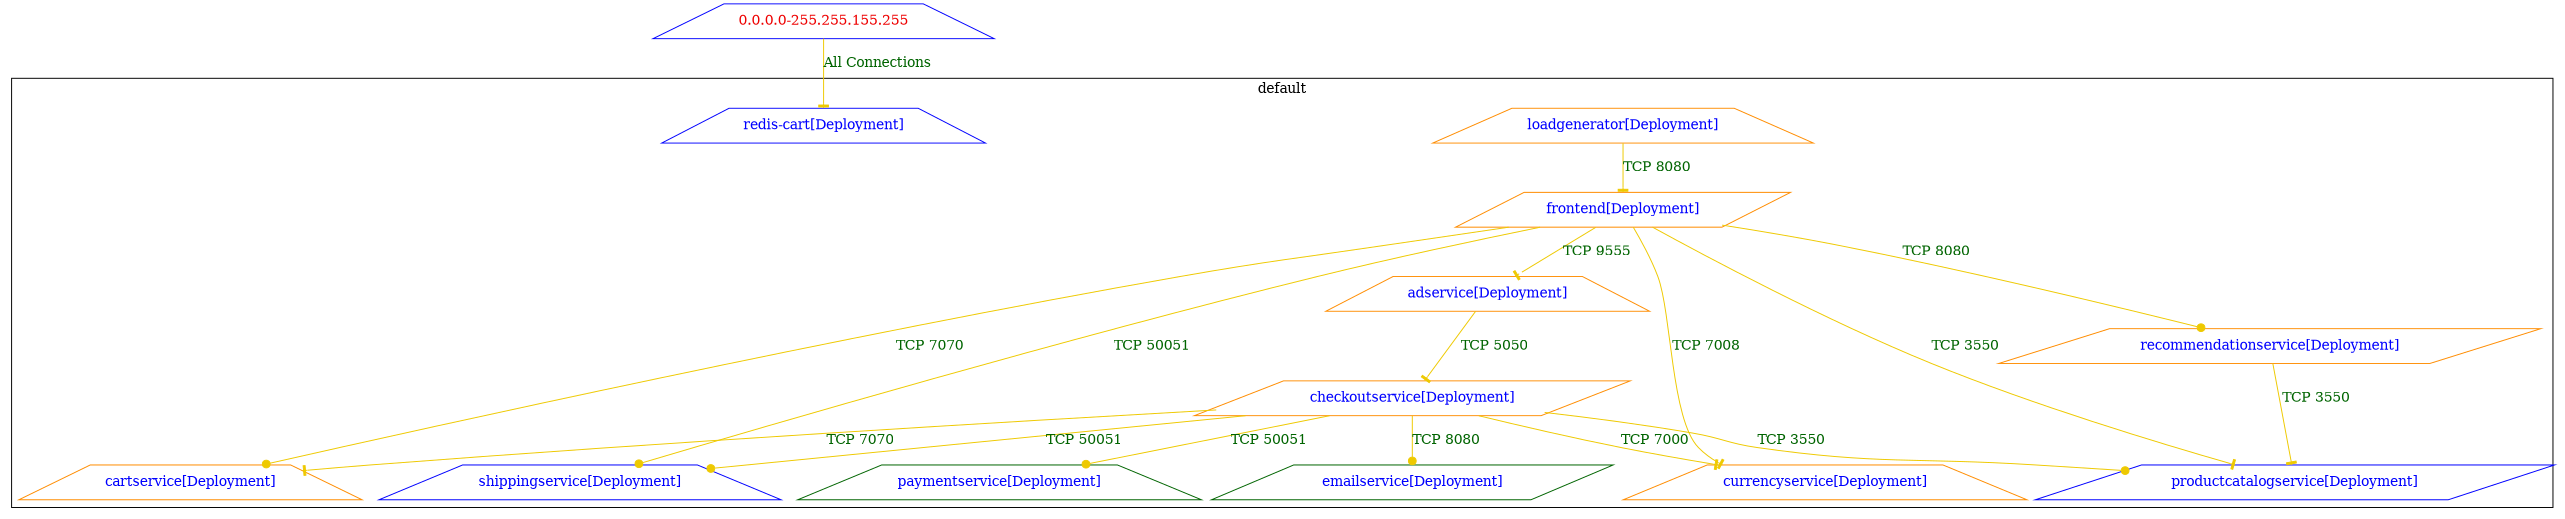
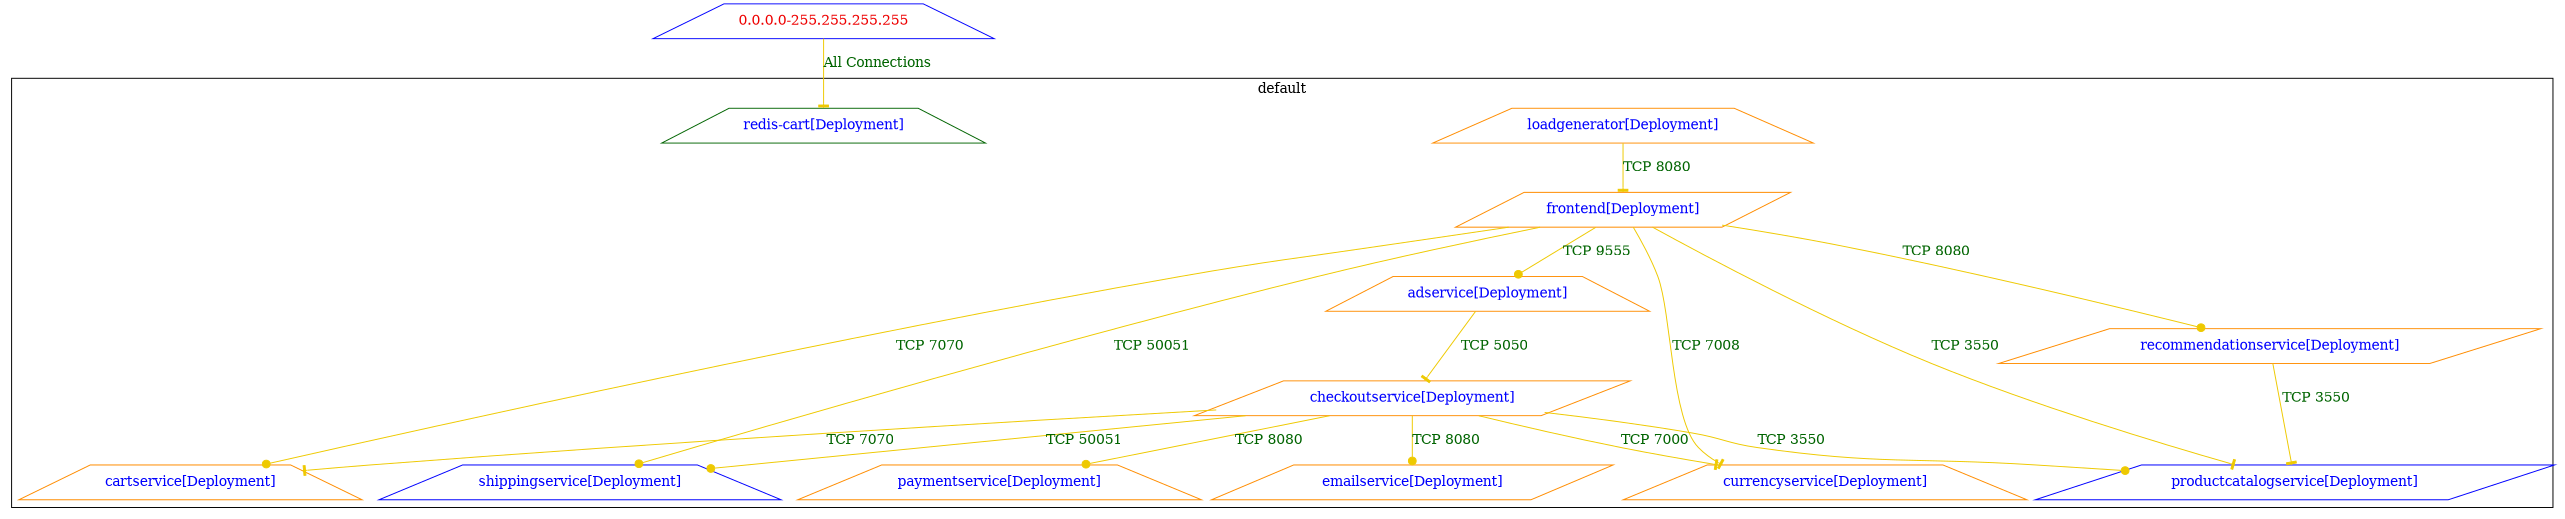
node "0.0.0.0-255.255.155.255": label "0.0.0.0-255.255.155.255" -> "0.0.0.0-255.255.255.255"
node "redis-cart[Deployment]": color blue -> darkgreen
edge "frontend[Deployment]" -> "adservice[Deployment]": arrowhead tee -> dot
edge "checkoutservice[Deployment]" -> "paymentservice[Deployment]": label "TCP 50051" -> "TCP 8080"
node "paymentservice[Deployment]": color darkgreen -> darkorange
node "emailservice[Deployment]": color darkgreen -> darkorange
